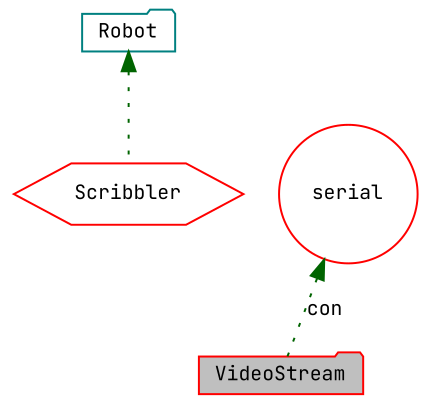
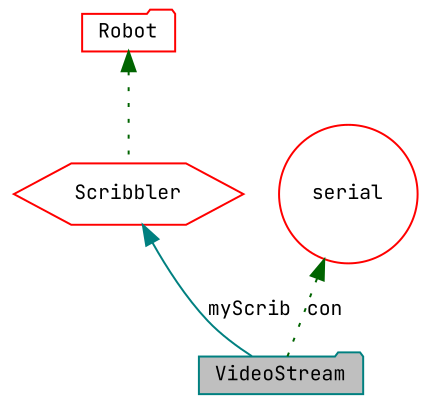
node "Robot": color teal -> red
edge "VideoStream" -> "Scribbler": added, label "myScrib"
node "VideoStream": color red -> teal
